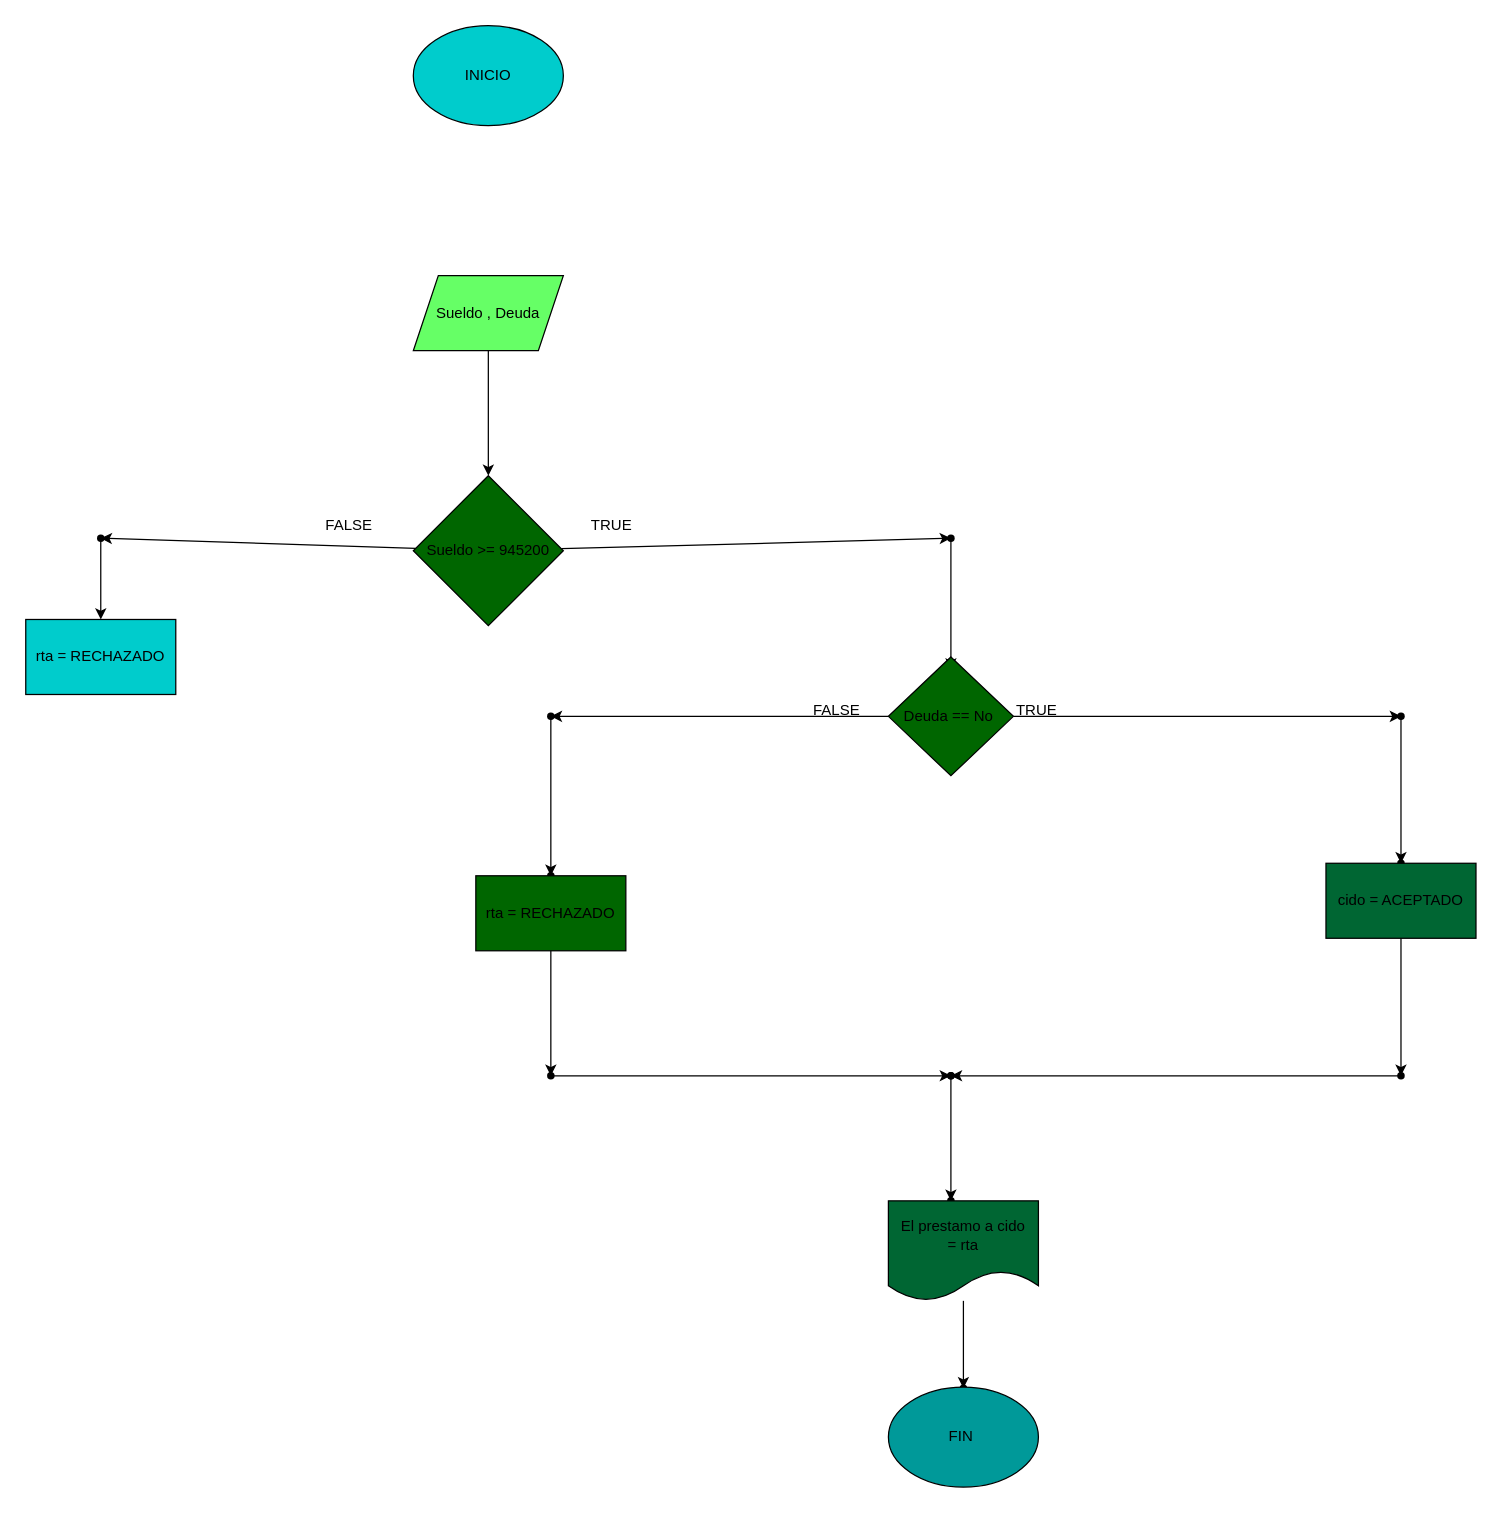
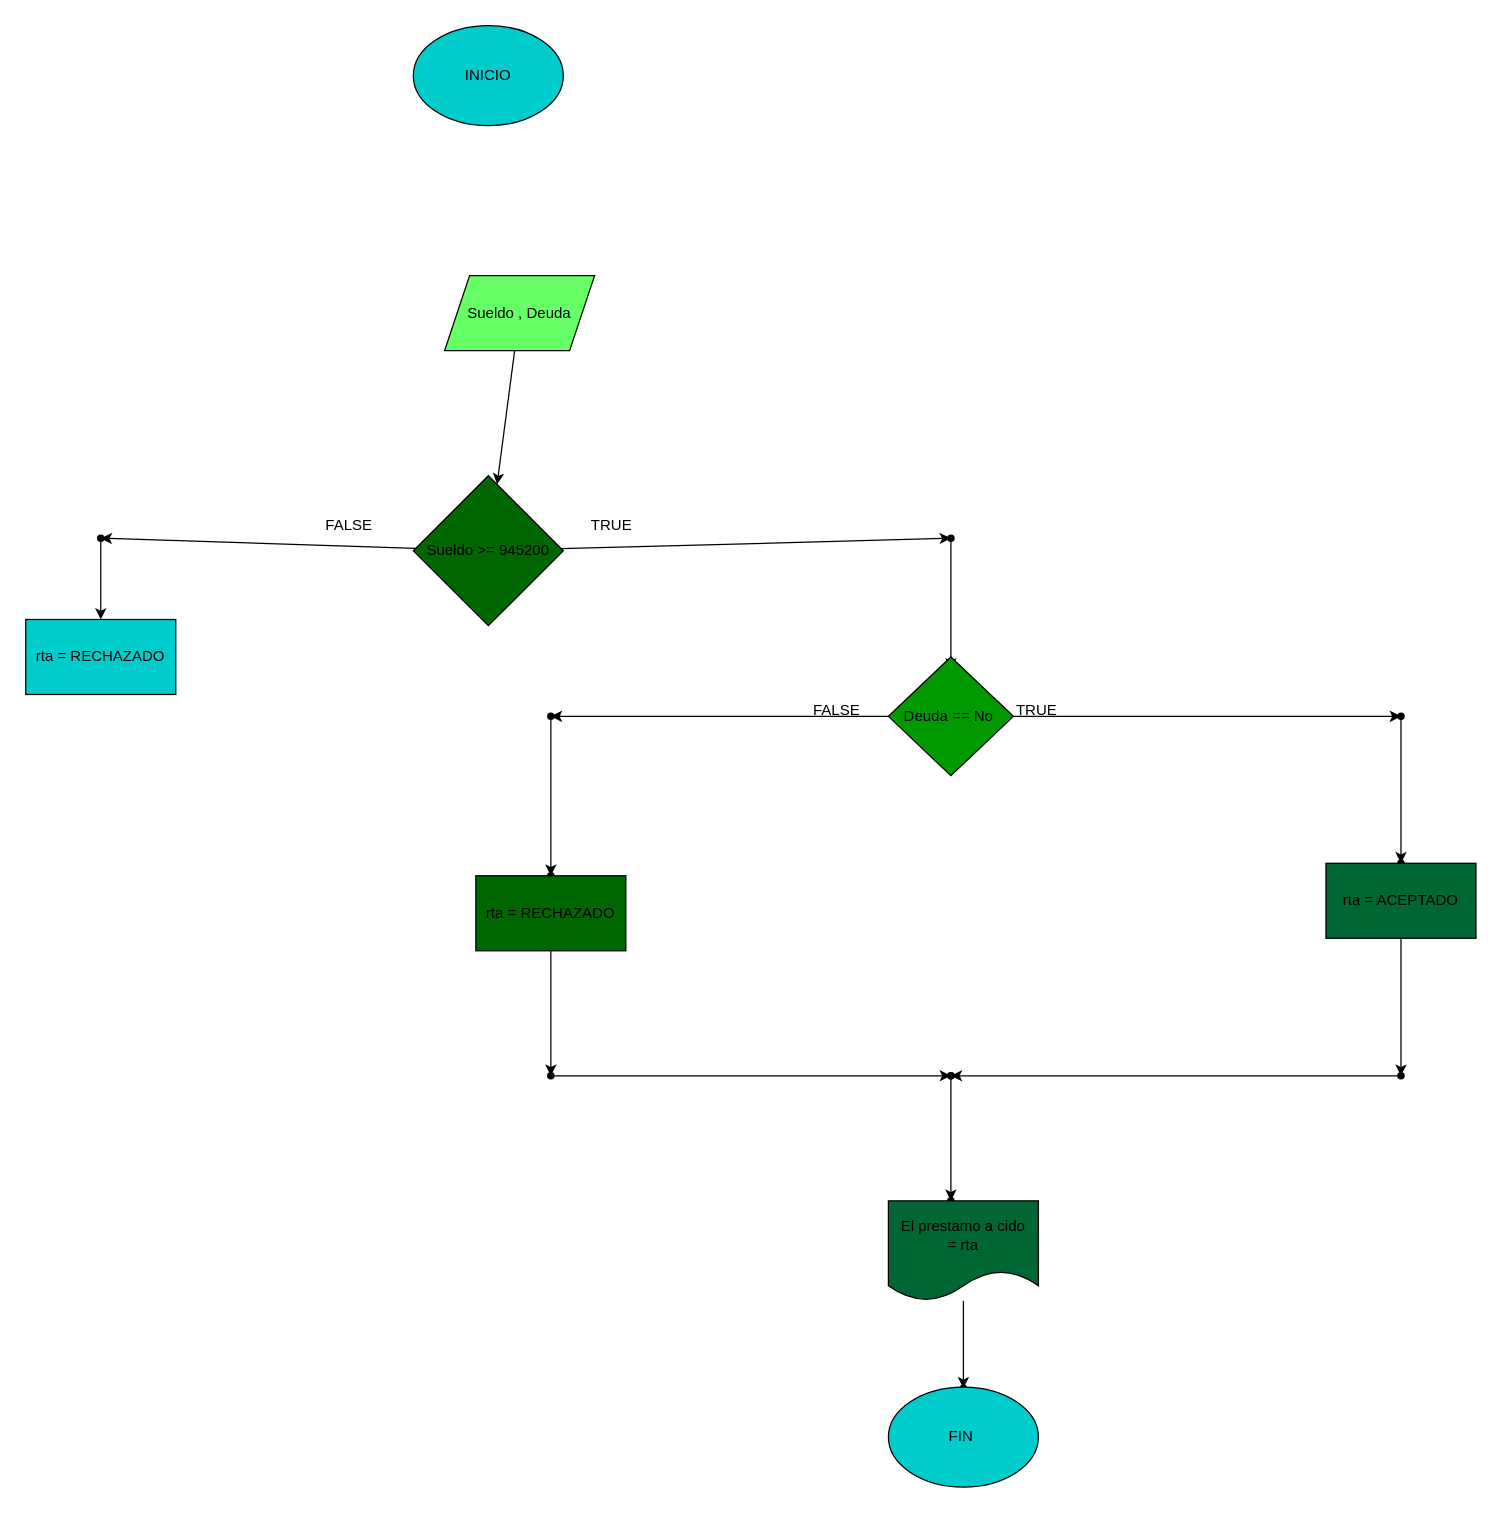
node "Sueldo , Deuda": moved (488, 313) -> (519, 313)
node "Deuda == No": fillcolor #006600 -> #009900
node "cido = ACEPTADO": label "cido = ACEPTADO" -> "rta = ACEPTADO"
node "FIN": fillcolor #009999 -> #00cccc
